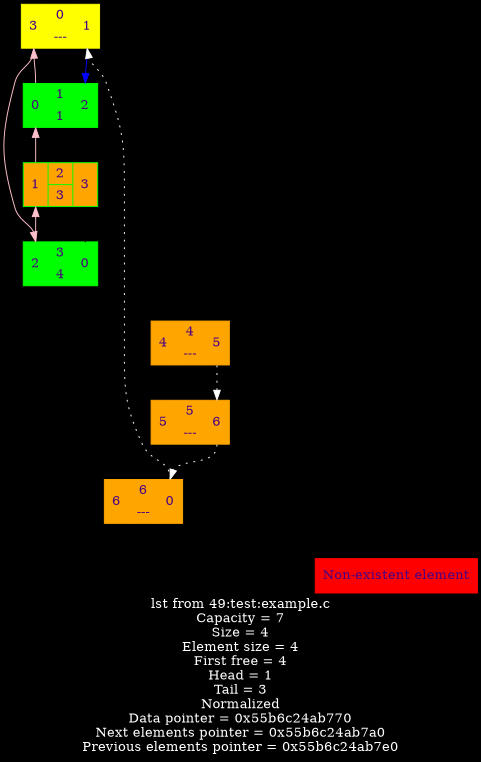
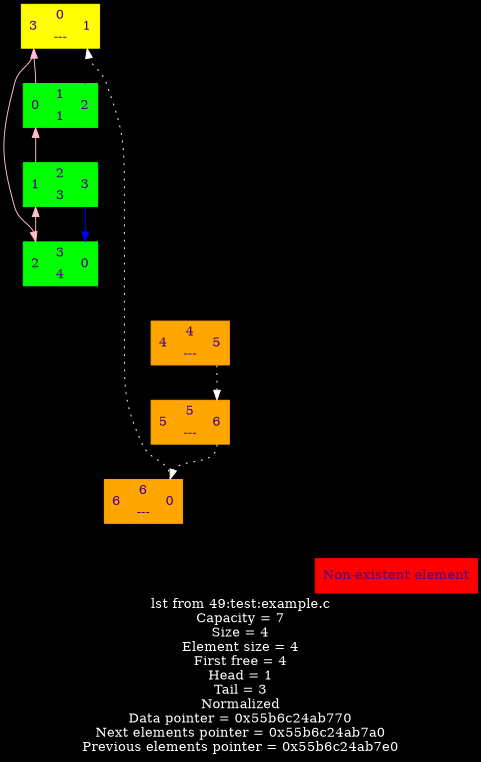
edge "3" -> "0": color blue -> black
node "1": fillcolor orange -> green
edge "1" -> "2": color black -> blue
